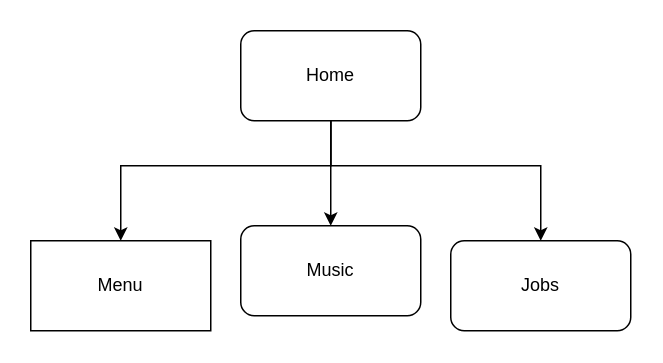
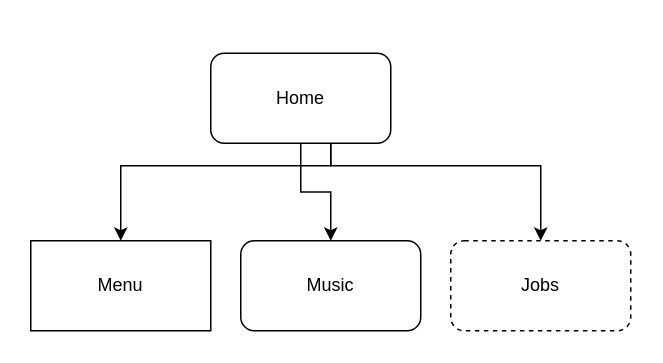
node "Home": moved (331, 76) -> (301, 98)
node "Music": moved (331, 271) -> (331, 286)
node "Jobs": style solid -> dashed
